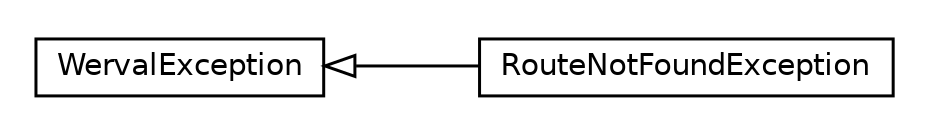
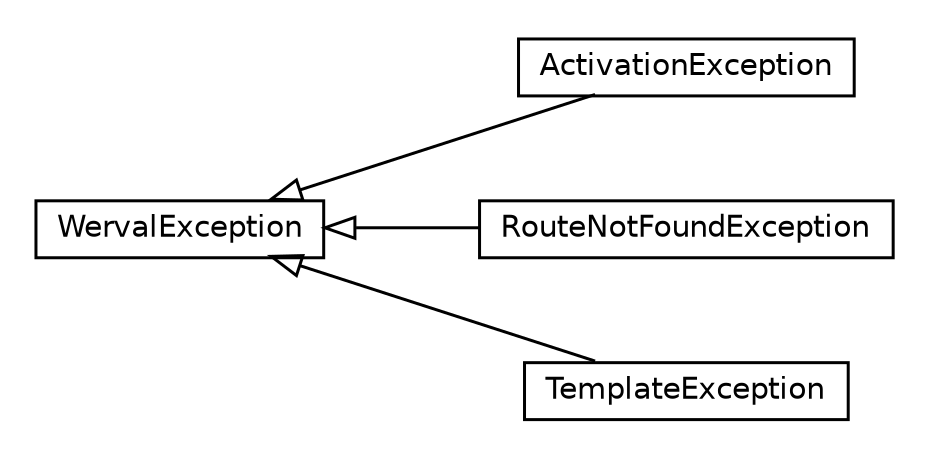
node "ActivationException": added
node "TemplateException": added
